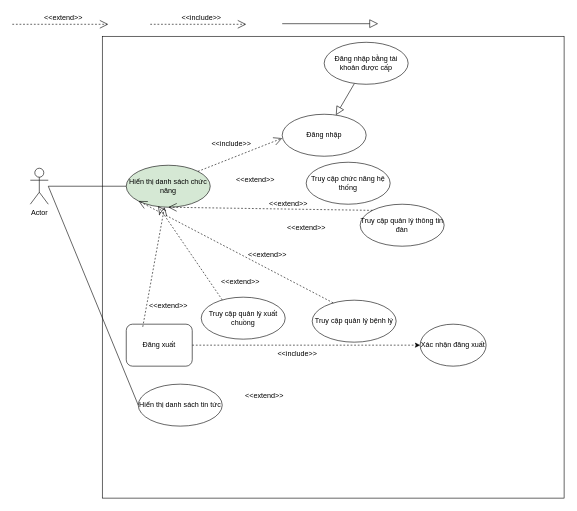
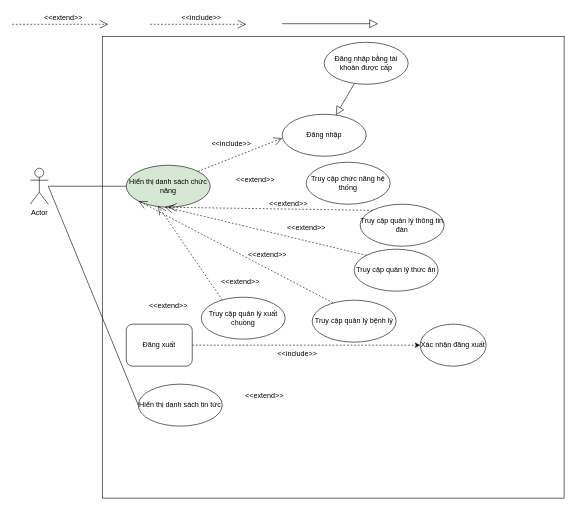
edge "Truy cập quản lý thức ăn" -> "Hiển thị danh sách chức năng": added
edge "Đăng xuất" -> "Hiển thị danh sách chức năng": removed
node "Truy cập quản lý thức ăn": added
